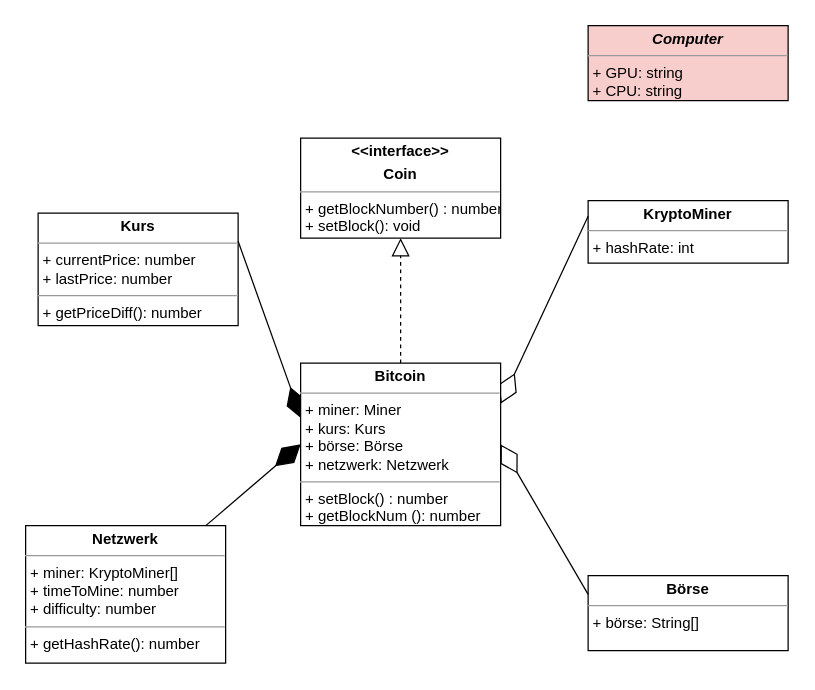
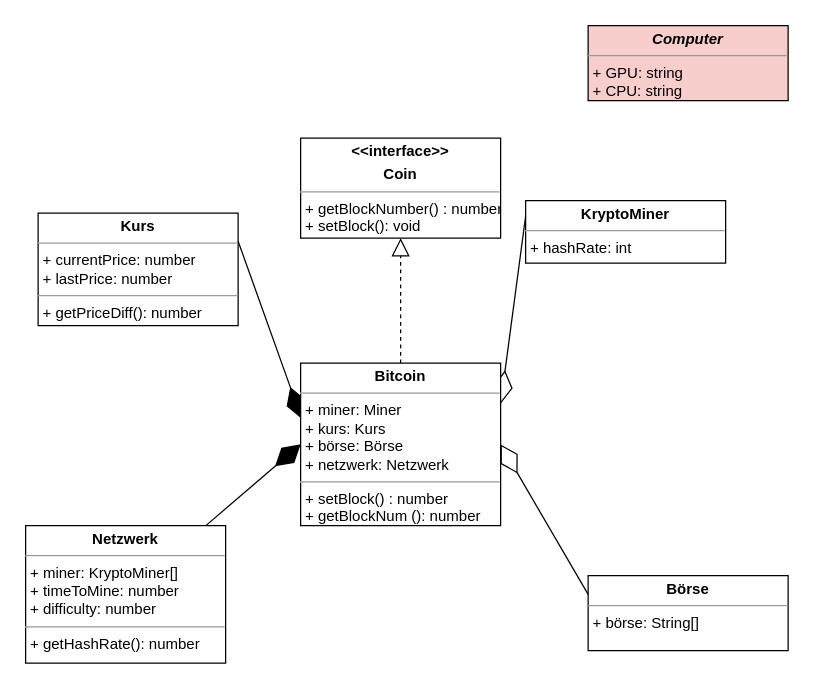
node "KryptoMiner + hashRate: int": moved (688, 232) -> (626, 232)
